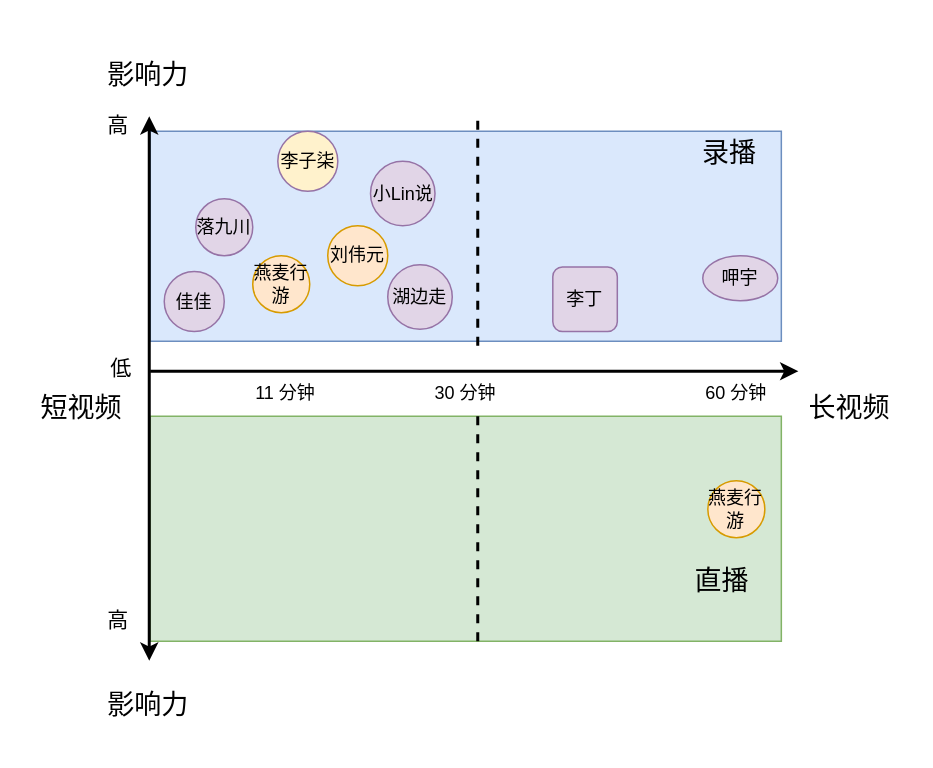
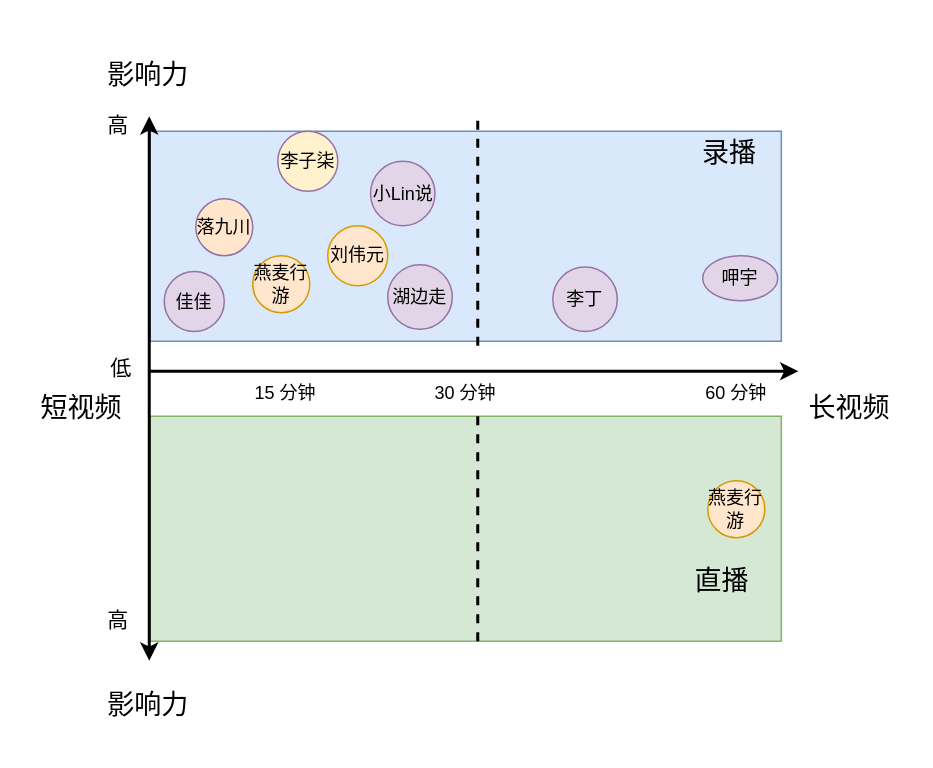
node "落九川": fillcolor #e1d5e7 -> #ffe6cc
node "李丁": shape rounded rectangle -> ellipse
node "11 分钟": label "11 分钟" -> "15 分钟"
